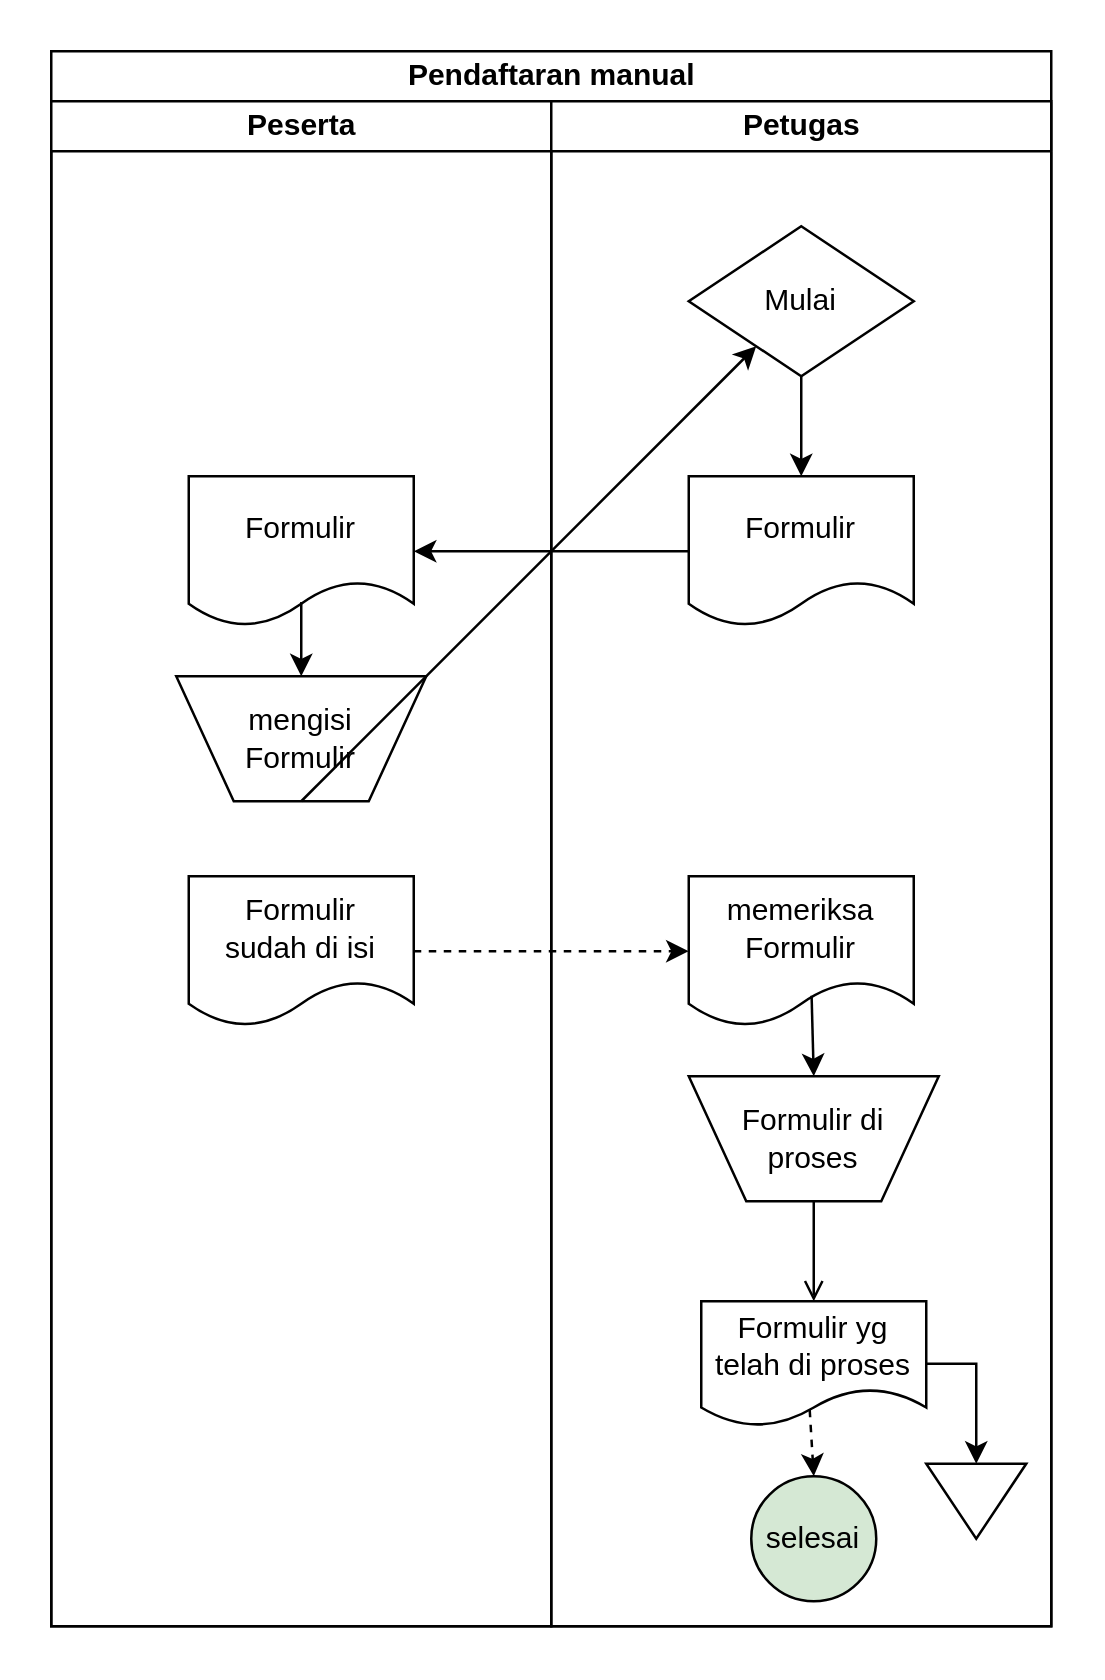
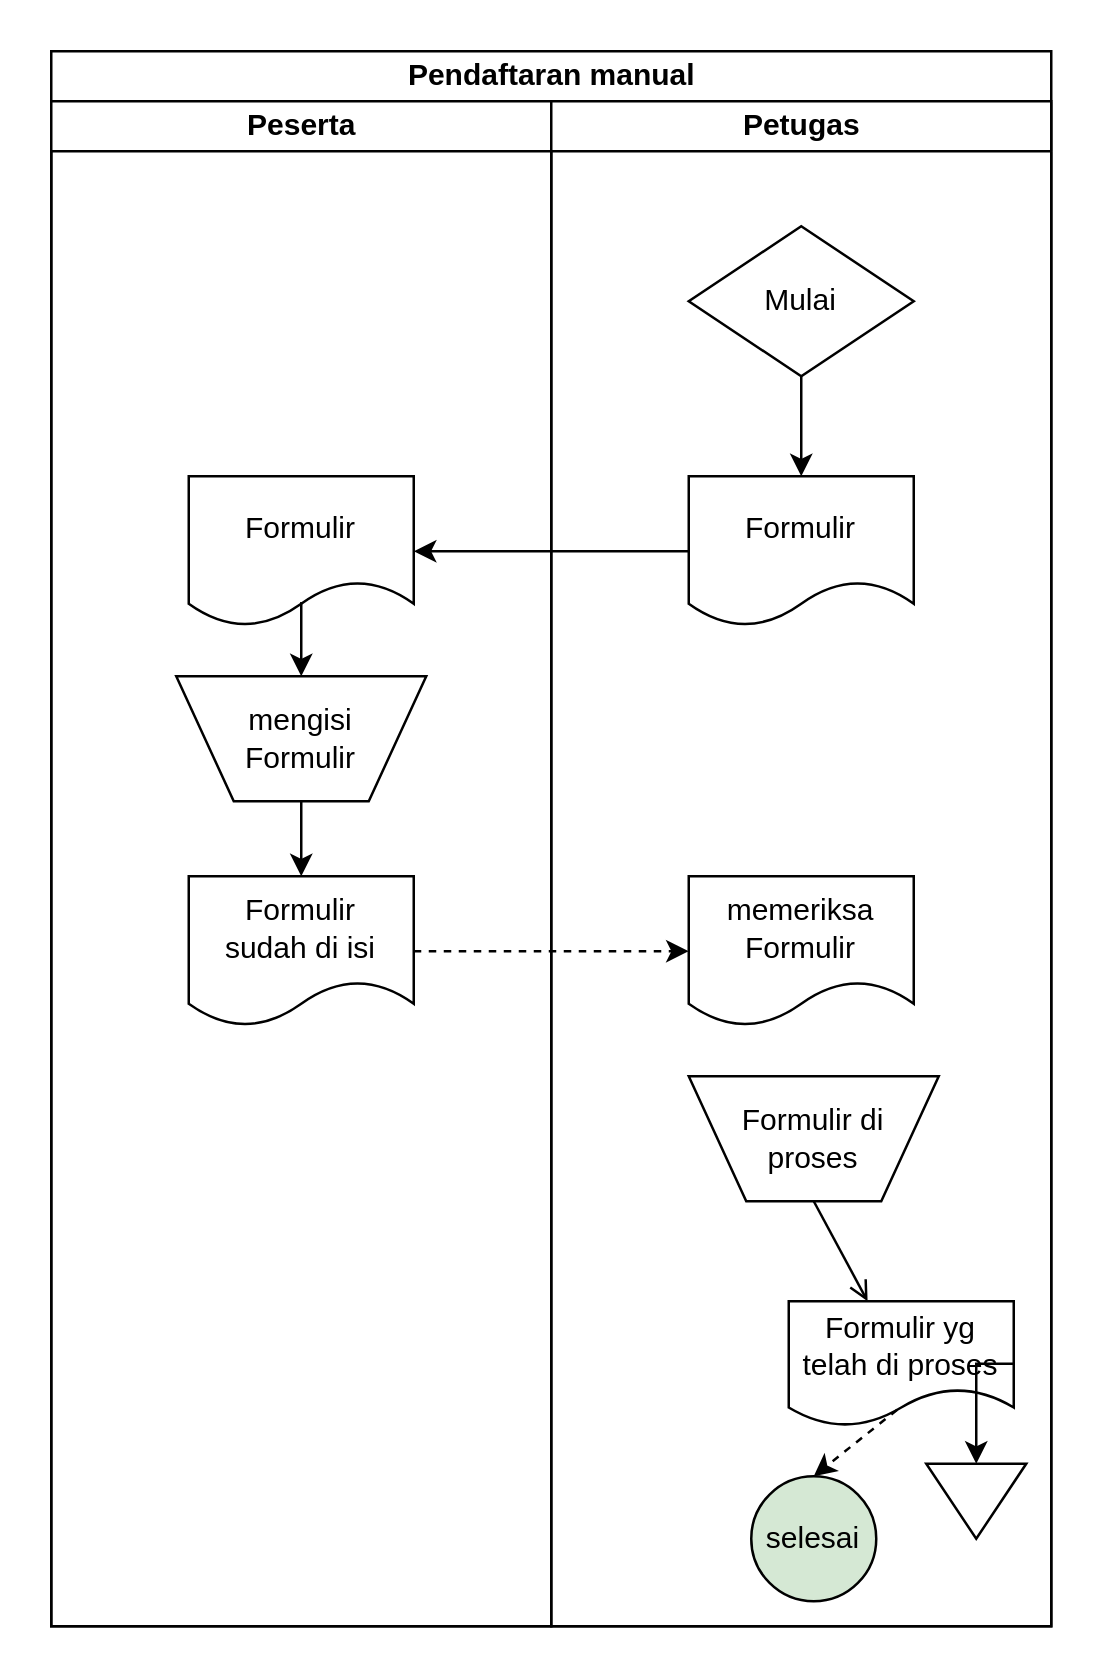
edge "mengisi Formulir" -> "Mulai": now "mengisi Formulir" -> "Formulir sudah di isi"
edge "memeriksa Formulir" -> "Formulir di proses": removed
node "Formulir yg telah di proses": moved (814, 1364) -> (901, 1364)
